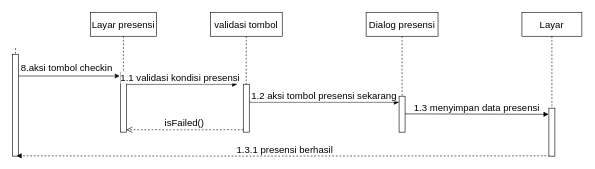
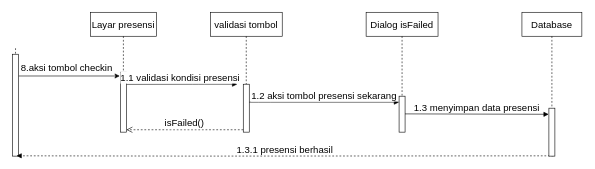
node "Dialog presensi": label "Dialog presensi" -> "Dialog isFailed"
node "Layar": label "Layar" -> "Database"
